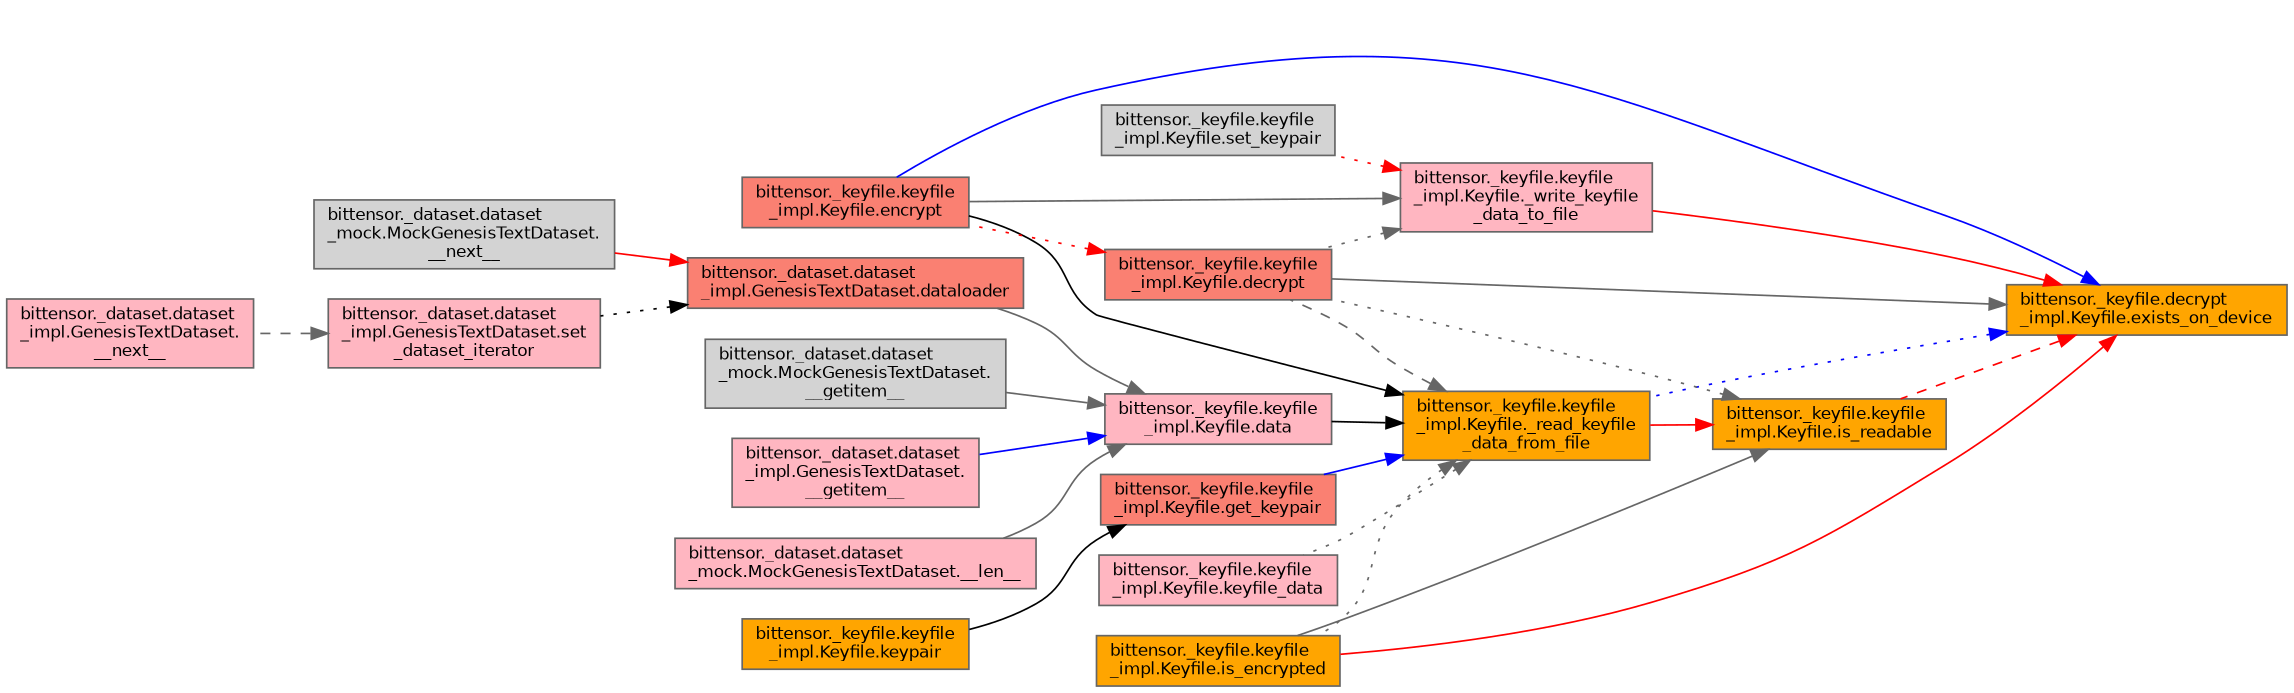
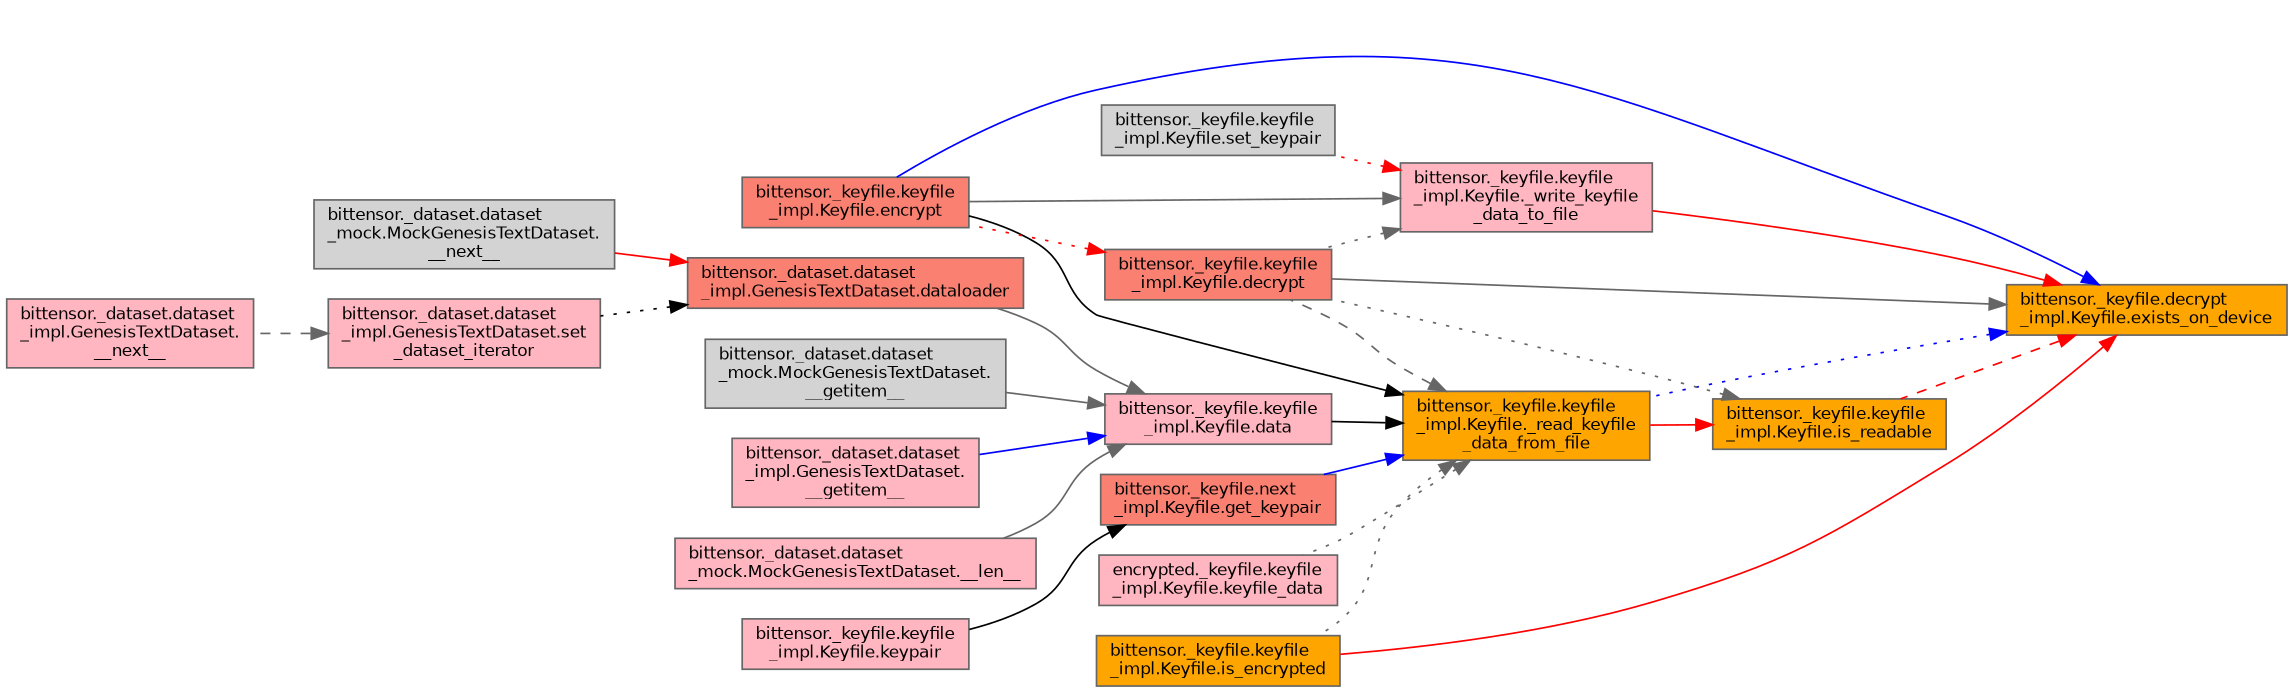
node "bittensor._keyfile.keyfile _impl.Keyfile.get_keypair": label "bittensor._keyfile.keyfile _impl.Keyfile.get_keypair" -> "bittensor._keyfile.next _impl.Keyfile.get_keypair"
edge "bittensor._keyfile.keyfile _impl.Keyfile.is_encrypted" -> "bittensor._keyfile.keyfile _impl.Keyfile.is_readable": removed
node "bittensor._keyfile.keyfile _impl.Keyfile.keyfile_data": label "bittensor._keyfile.keyfile _impl.Keyfile.keyfile_data" -> "encrypted._keyfile.keyfile _impl.Keyfile.keyfile_data"
node "bittensor._keyfile.keyfile _impl.Keyfile.keypair": fillcolor orange -> lightpink
